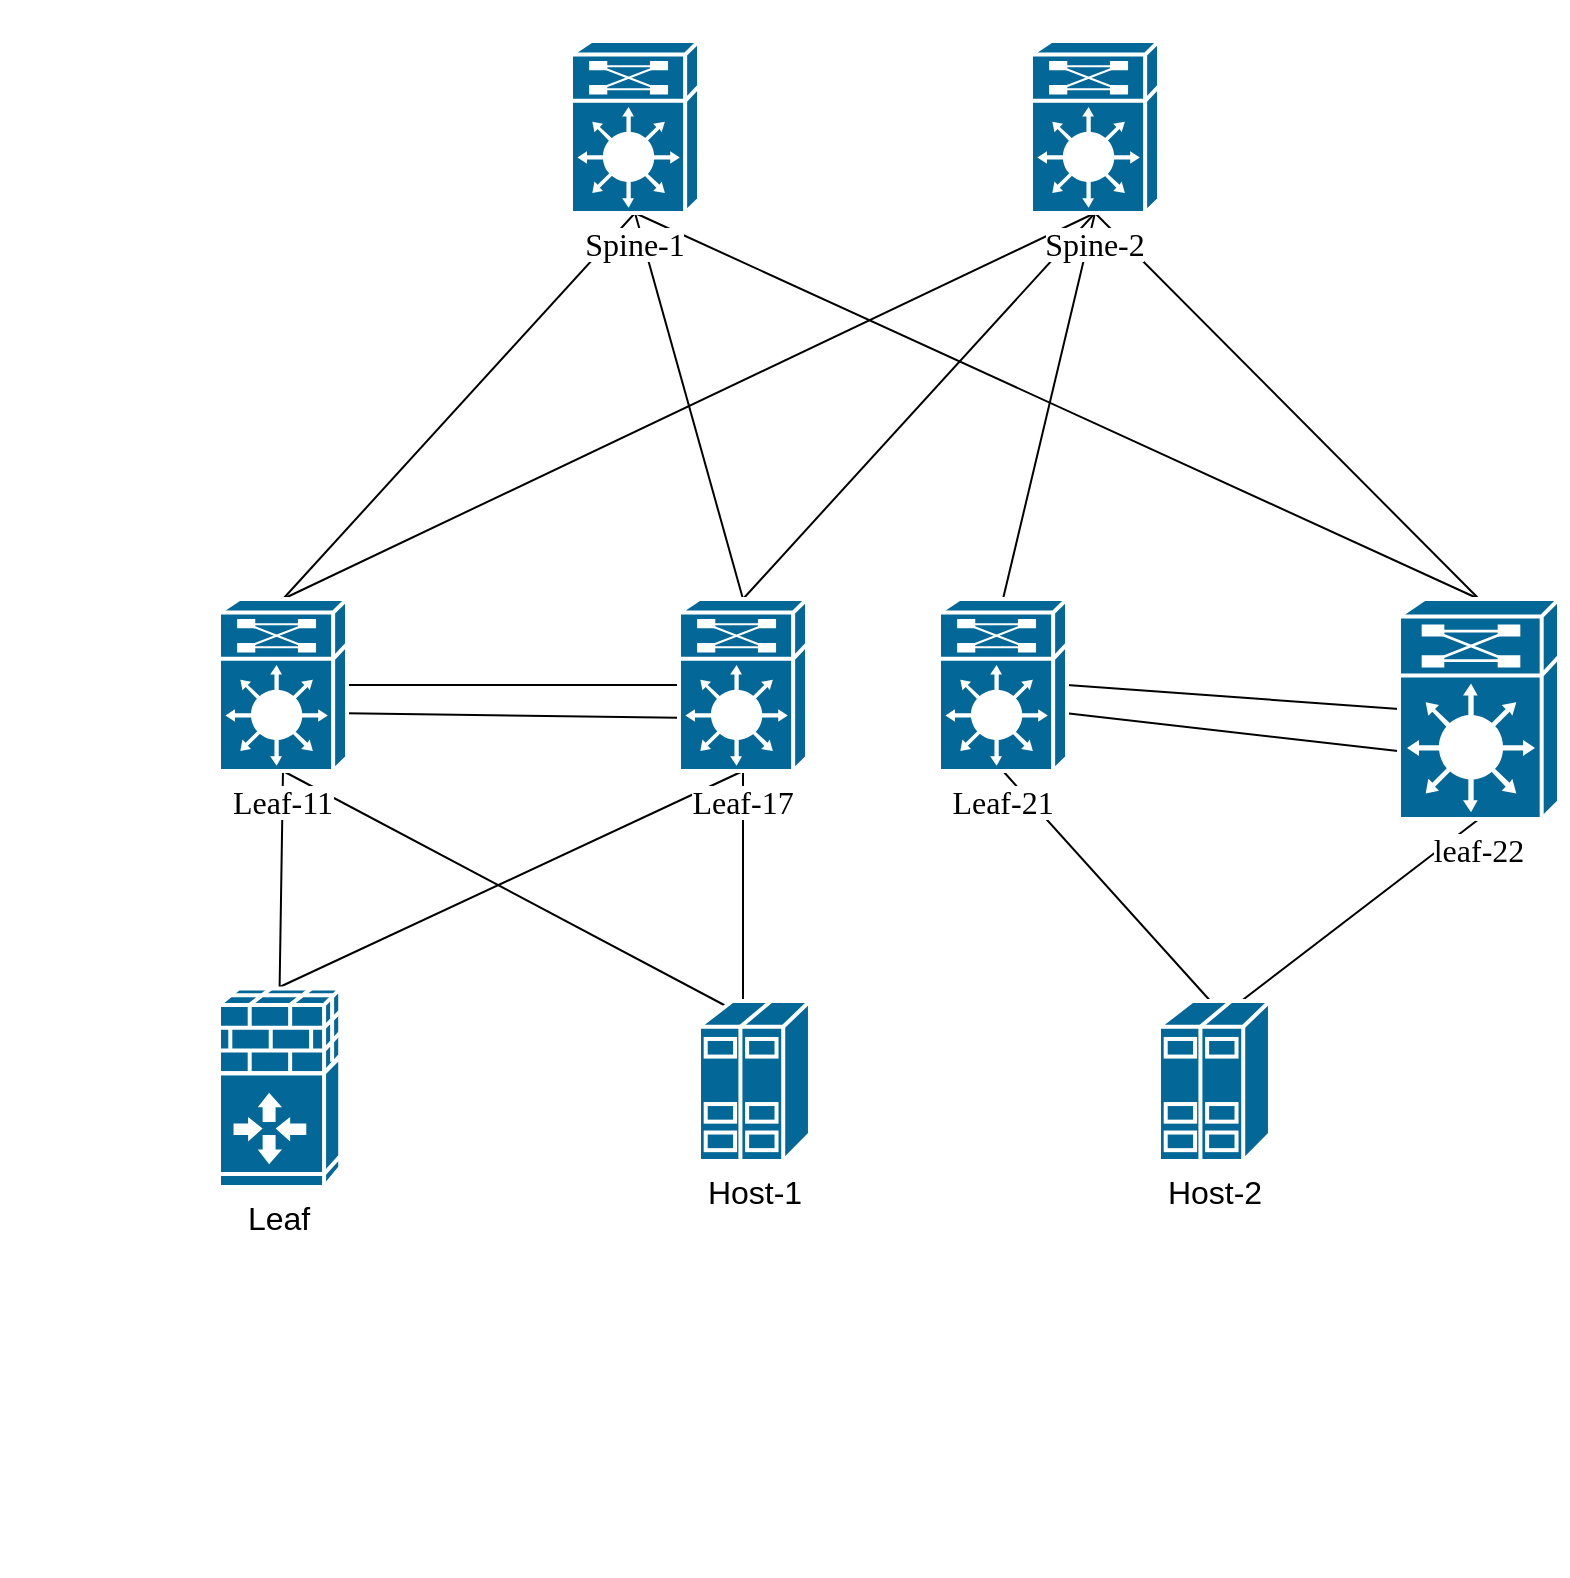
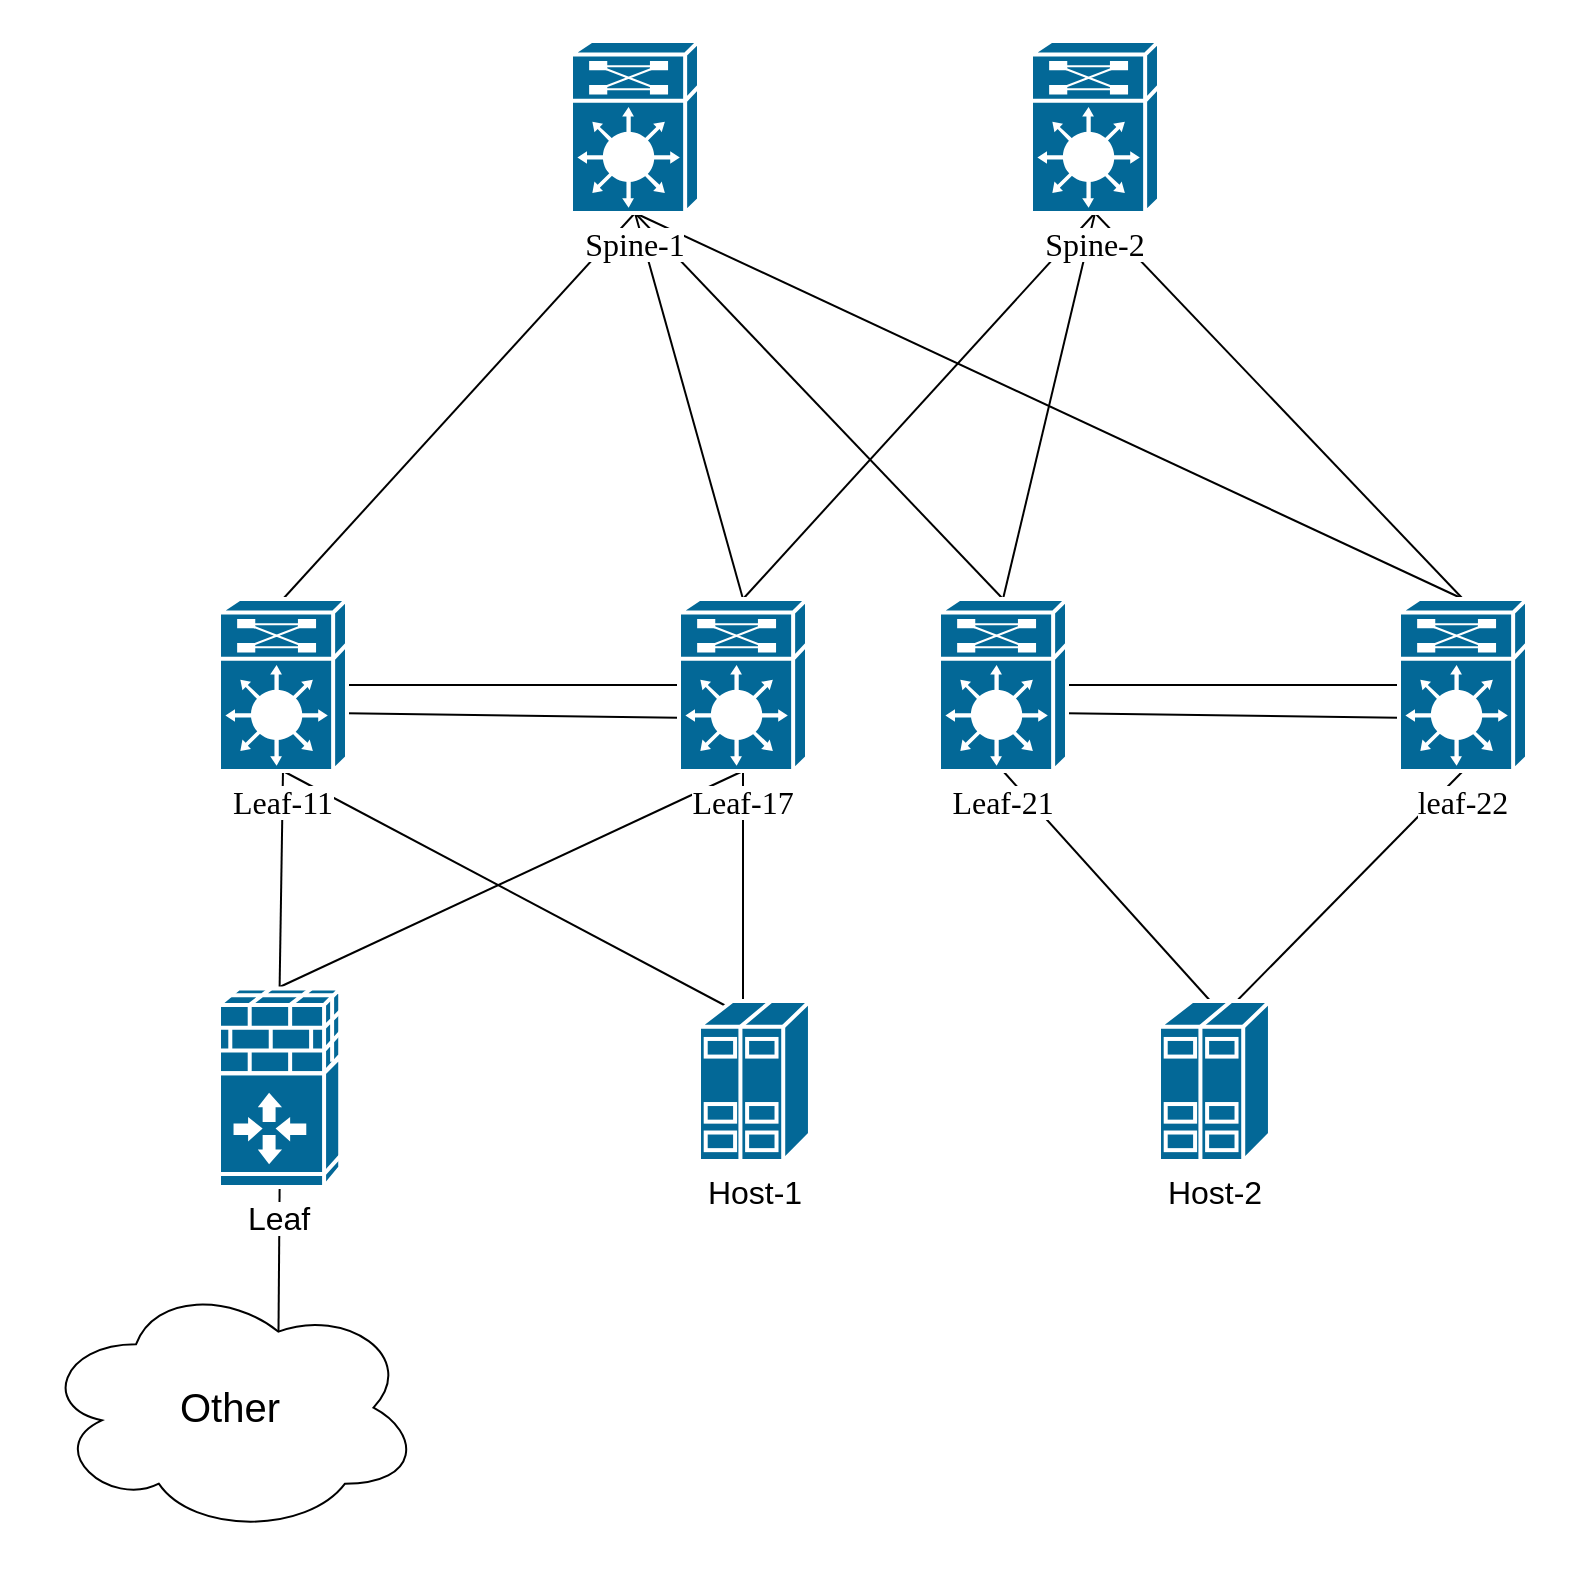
edge "Spine-1" -- "Leaf-21": added
edge "Spine-2" -- "Leaf-11": removed
node "leaf-22": size 160x220 -> 128x172
edge "Leaf" -- "Other": added
node "Other": added
